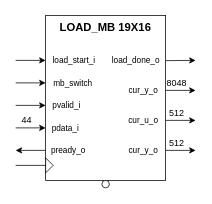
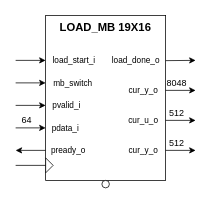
node "44": label "44" -> "64"
